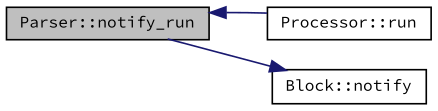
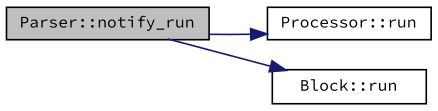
edge "Processor::run" -> "Parser::notify_run": reversed
node "Block::notify": label "Block::notify" -> "Block::run"
